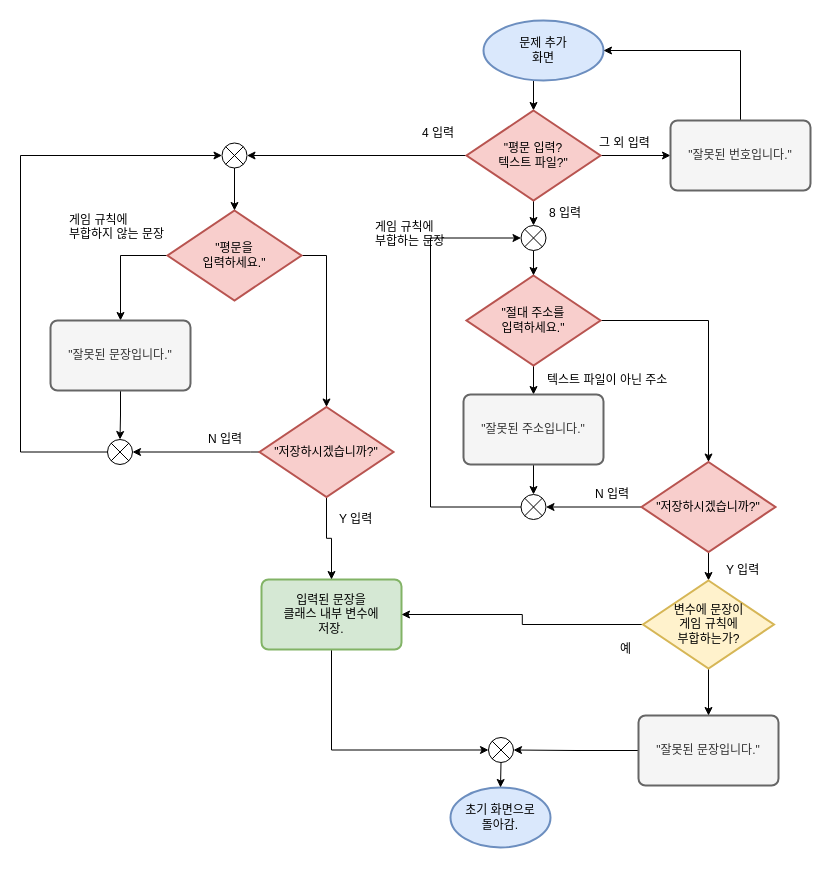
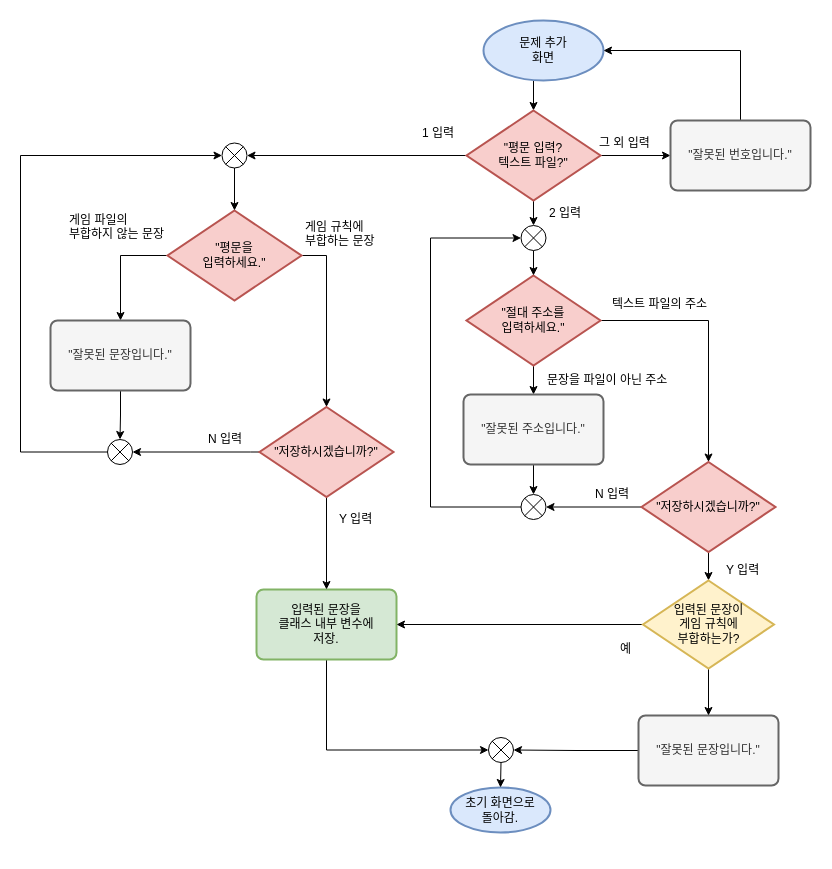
node "4 입력": label "4 입력" -> "1 입력"
node "8 입력": label "8 입력" -> "2 입력"
node "게임 규칙에 부합하지 않는 문장": label "게임 규칙에 부합하지 않는 문장" -> "게임 파일의 부합하지 않는 문장"
node "게임 규칙에 부합하는 문장": moved (419, 233) -> (349, 233)
node "텍스트 파일의 주소": added
node "텍스트 파일이 아닌 주소": label "텍스트 파일이 아닌 주소" -> "문장을 파일이 아닌 주소"
node "입력된 문장을 클래스 내부 변수에 저장.": moved (332, 615) -> (327, 625)
node "변수에 문장이 게임 규칙에 부합하는가?": label "변수에 문장이 게임 규칙에 부합하는가?" -> "입력된 문장이 게임 규칙에 부합하는가?"
node "초기 화면으로 돌아감.": size 100x60 -> 100x45
